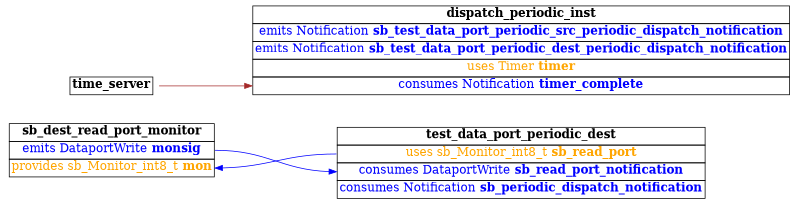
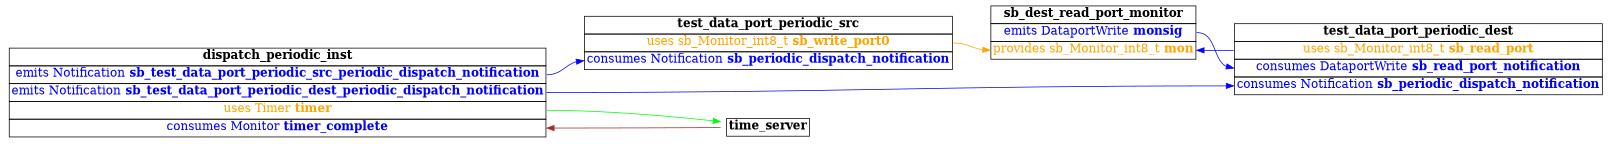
node "test_data_port_periodic_src": added
node "dispatch_periodic_inst": text "consumes Notification" -> "consumes Monitor"
edge "dispatch_periodic_inst" -> "test_data_port_periodic_dest": added
edge "dispatch_periodic_inst" -> "time_server": added
